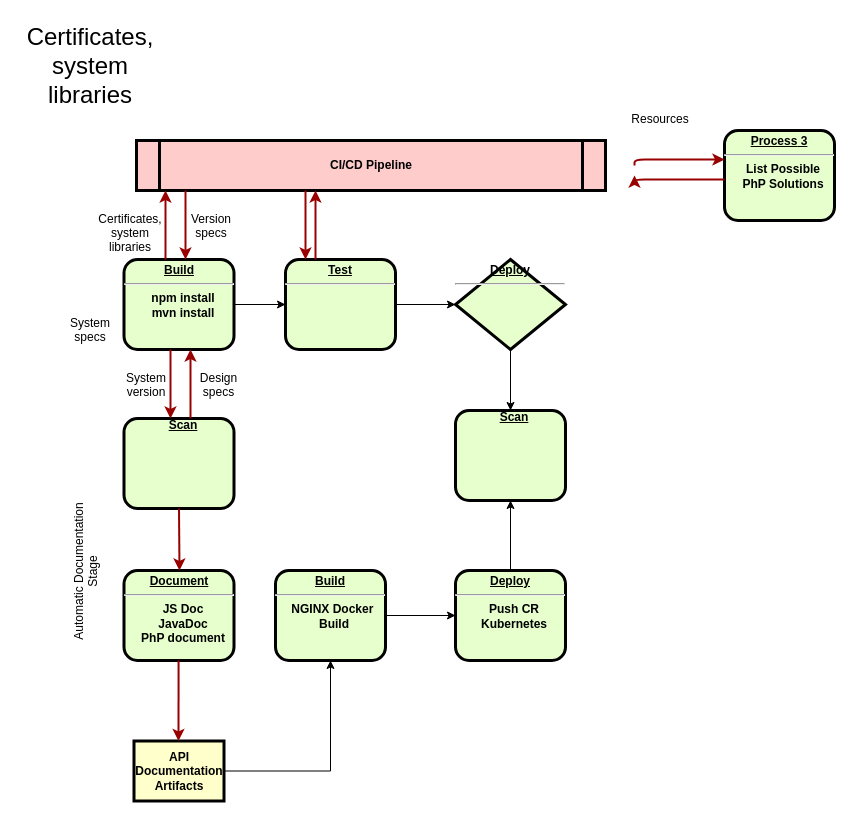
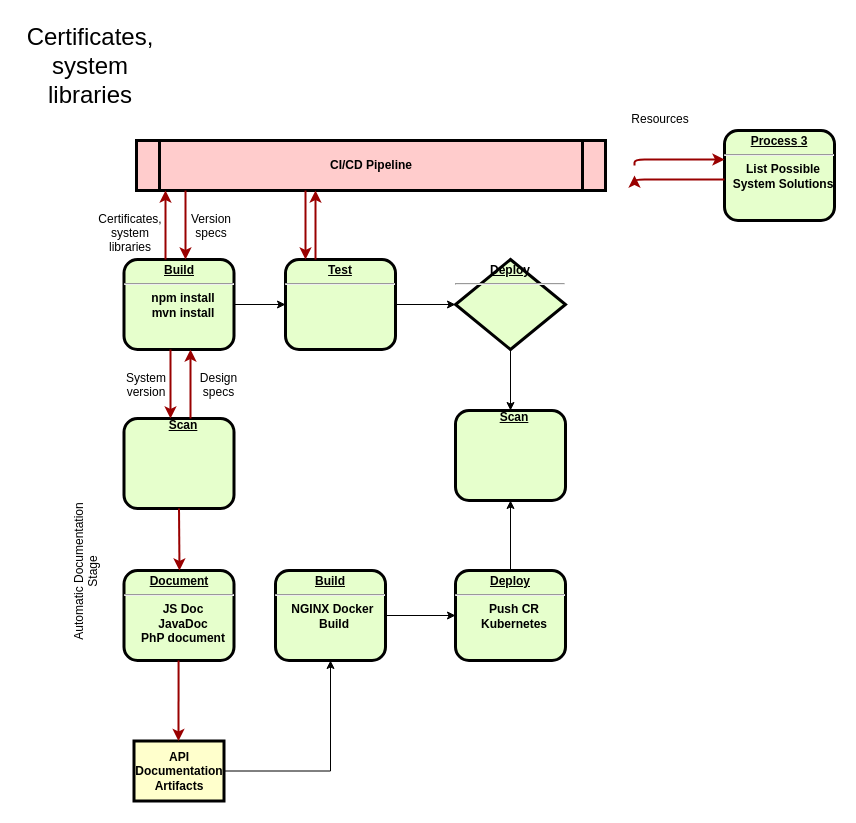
node "Process 3 List Possible PhP Solutions": label "Process 3 List Possible PhP Solutions" -> "Process 3 List Possible System Solutions"
node "System specs": removed
